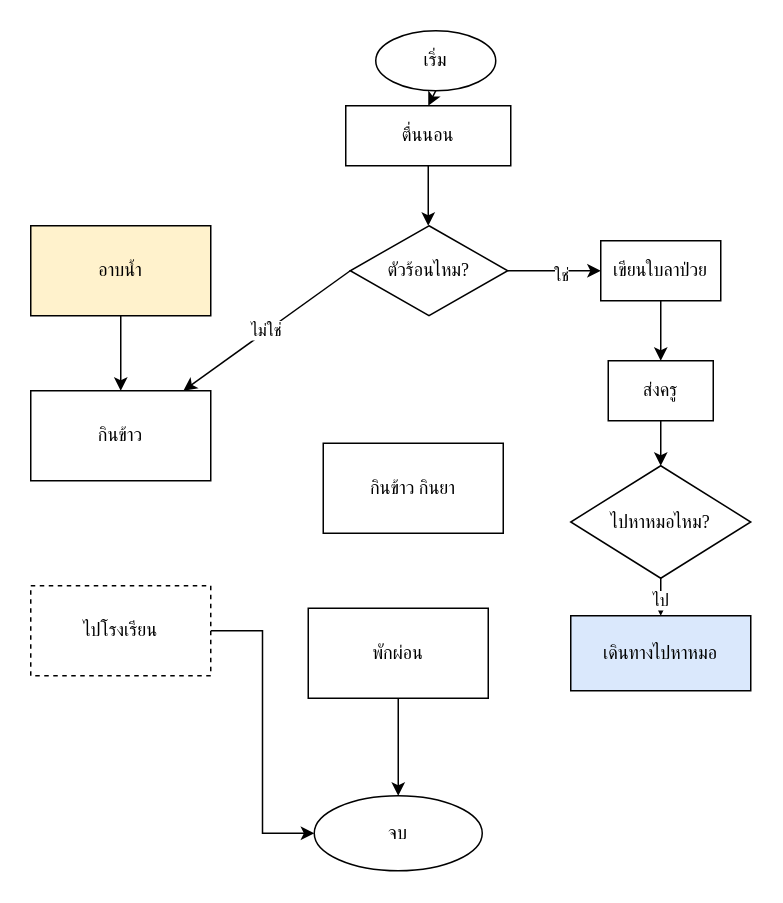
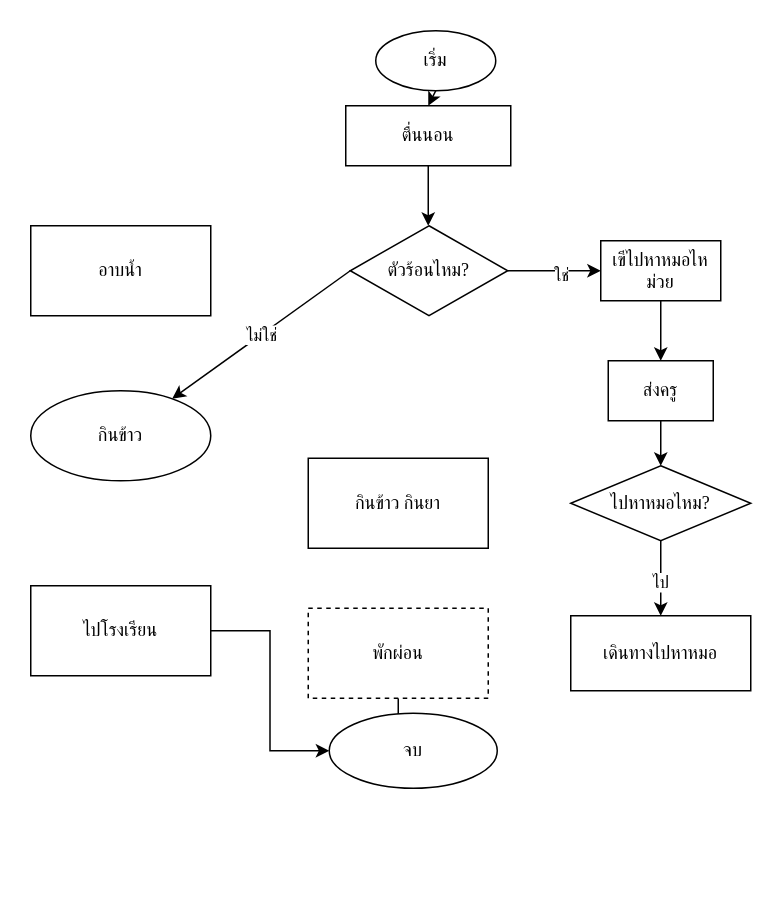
node "อาบน้ำ": fillcolor #fff2cc -> #ffffff
node "เขียนใบลาป่วย": label "เขียนใบลาป่วย" -> "เขีไปหาหมอไหม่วย"
edge "อาบน้ำ" -> "กินข้าว": removed
node "กินข้าว": shape rectangle -> ellipse
node "กินข้าว กินยา": moved (413, 488) -> (398, 503)
node "ไปหาหมอไหม?": size 180x113 -> 180x75
node "ไปโรงเรียน": style dashed -> solid
node "พักผ่อน": style solid -> dashed
node "เดินทางไปหาหมอ": fillcolor #dae8fc -> #ffffff
node "จบ": moved (398, 833) -> (413, 751)
